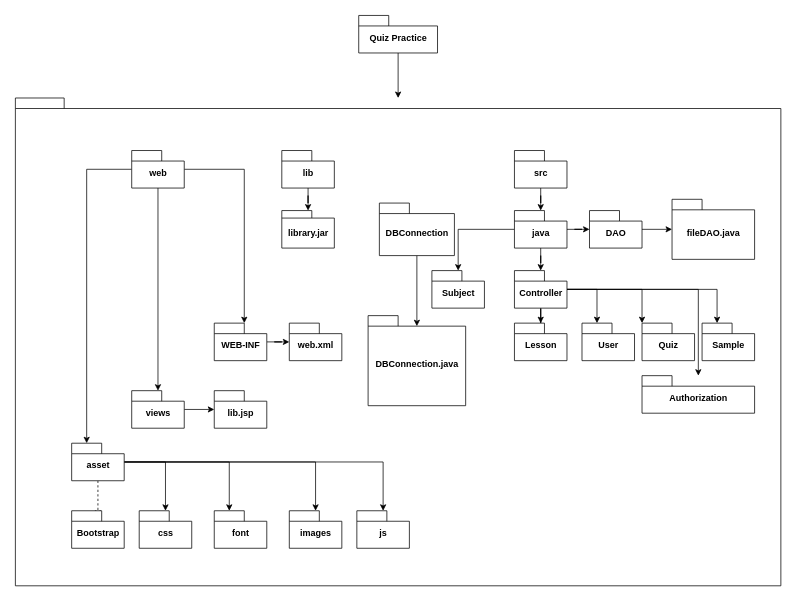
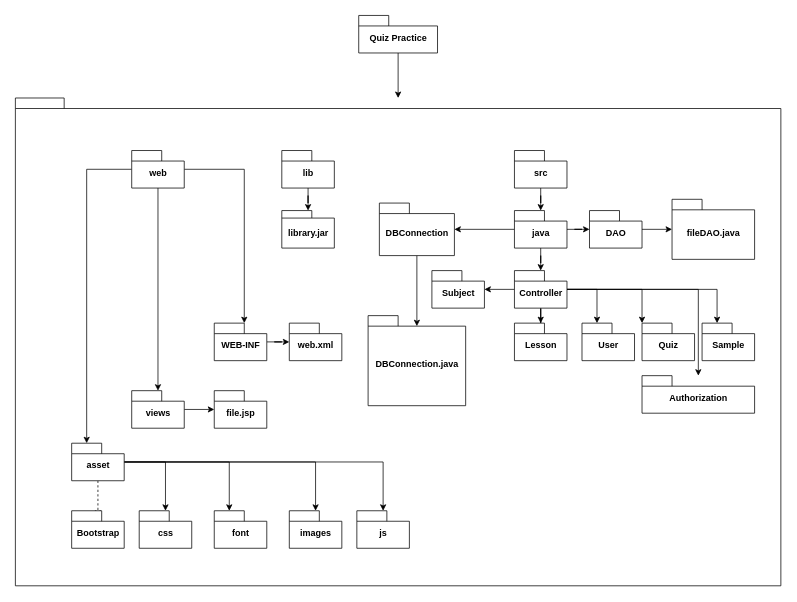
edge "java" -> "Subject": now "java" -> "DBConnection"
edge "Controller" -> "Subject": added
node "lib.jsp": label "lib.jsp" -> "file.jsp"
